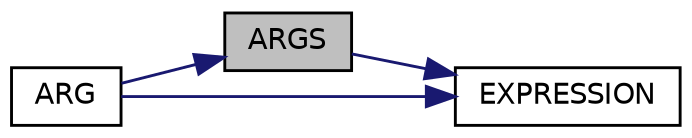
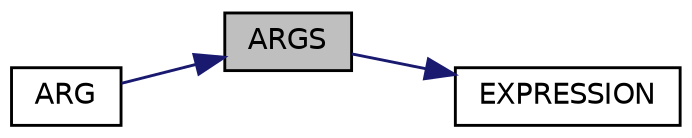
edge "ARG" -> "EXPRESSION": removed
